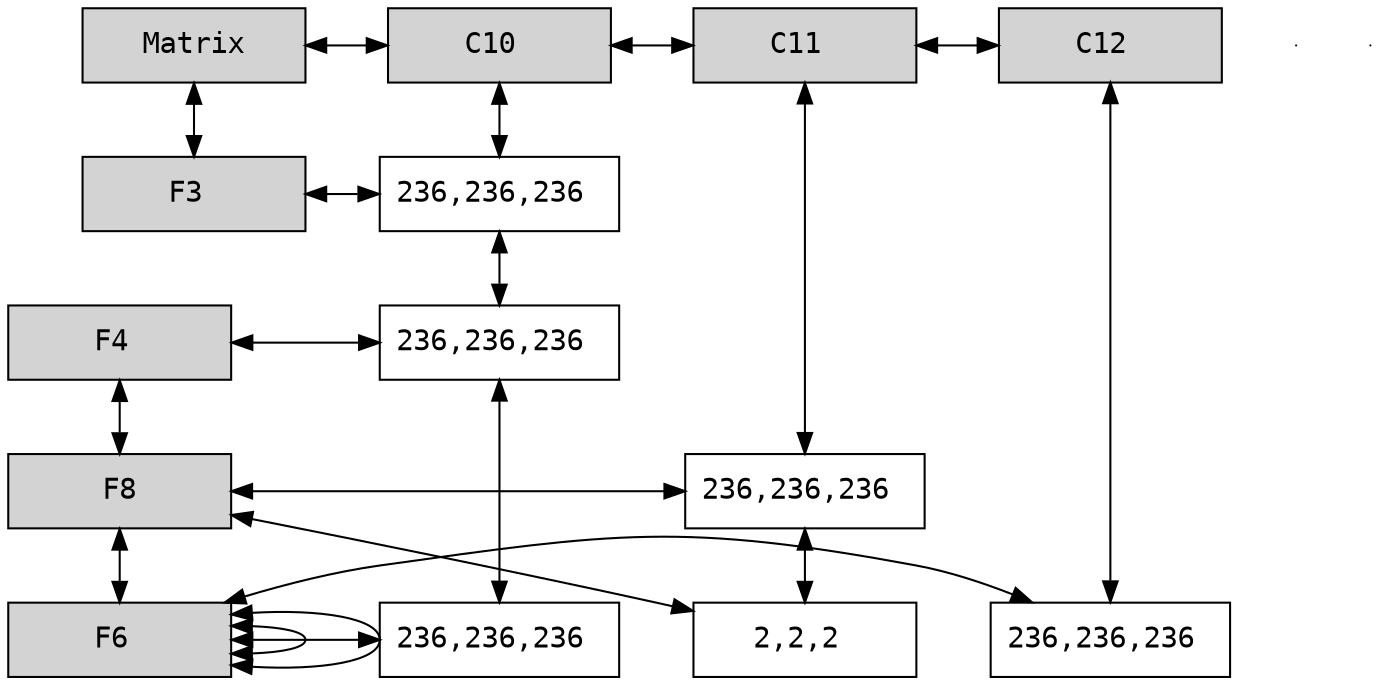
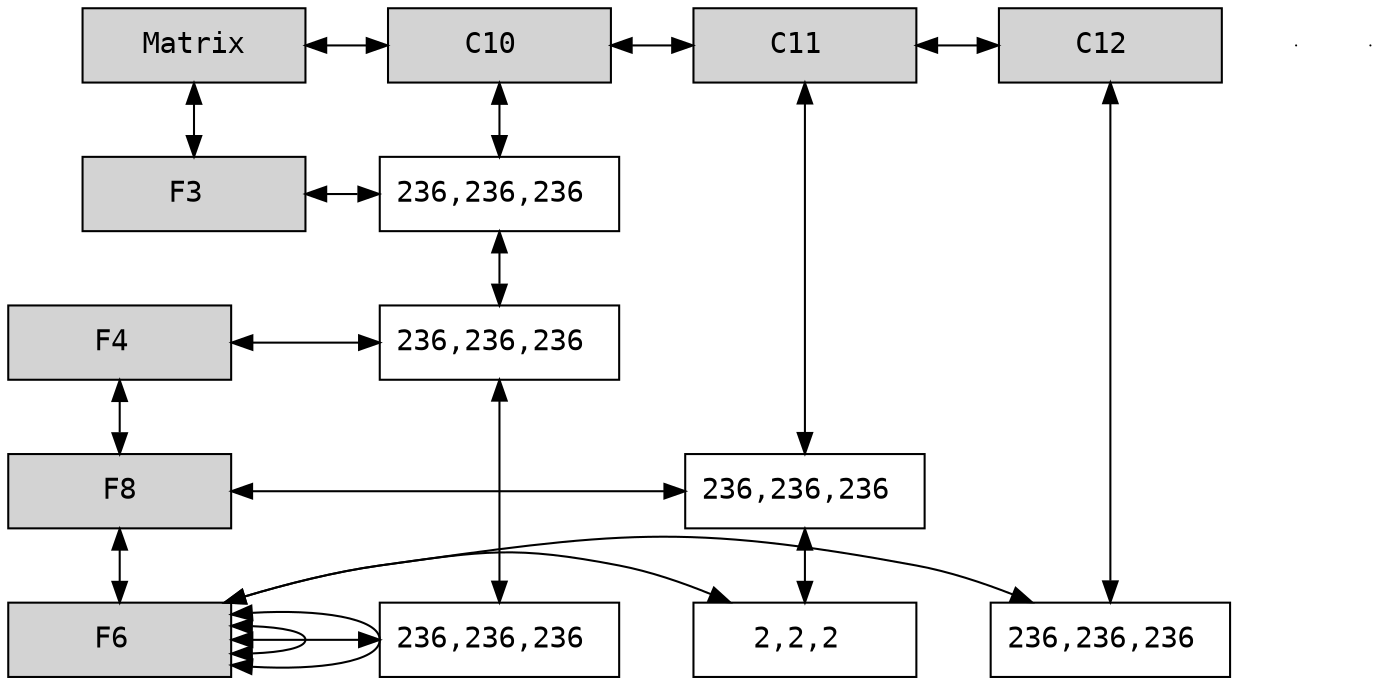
edge "F8" -- "2,2,2": now "F6" -- "2,2,2"
